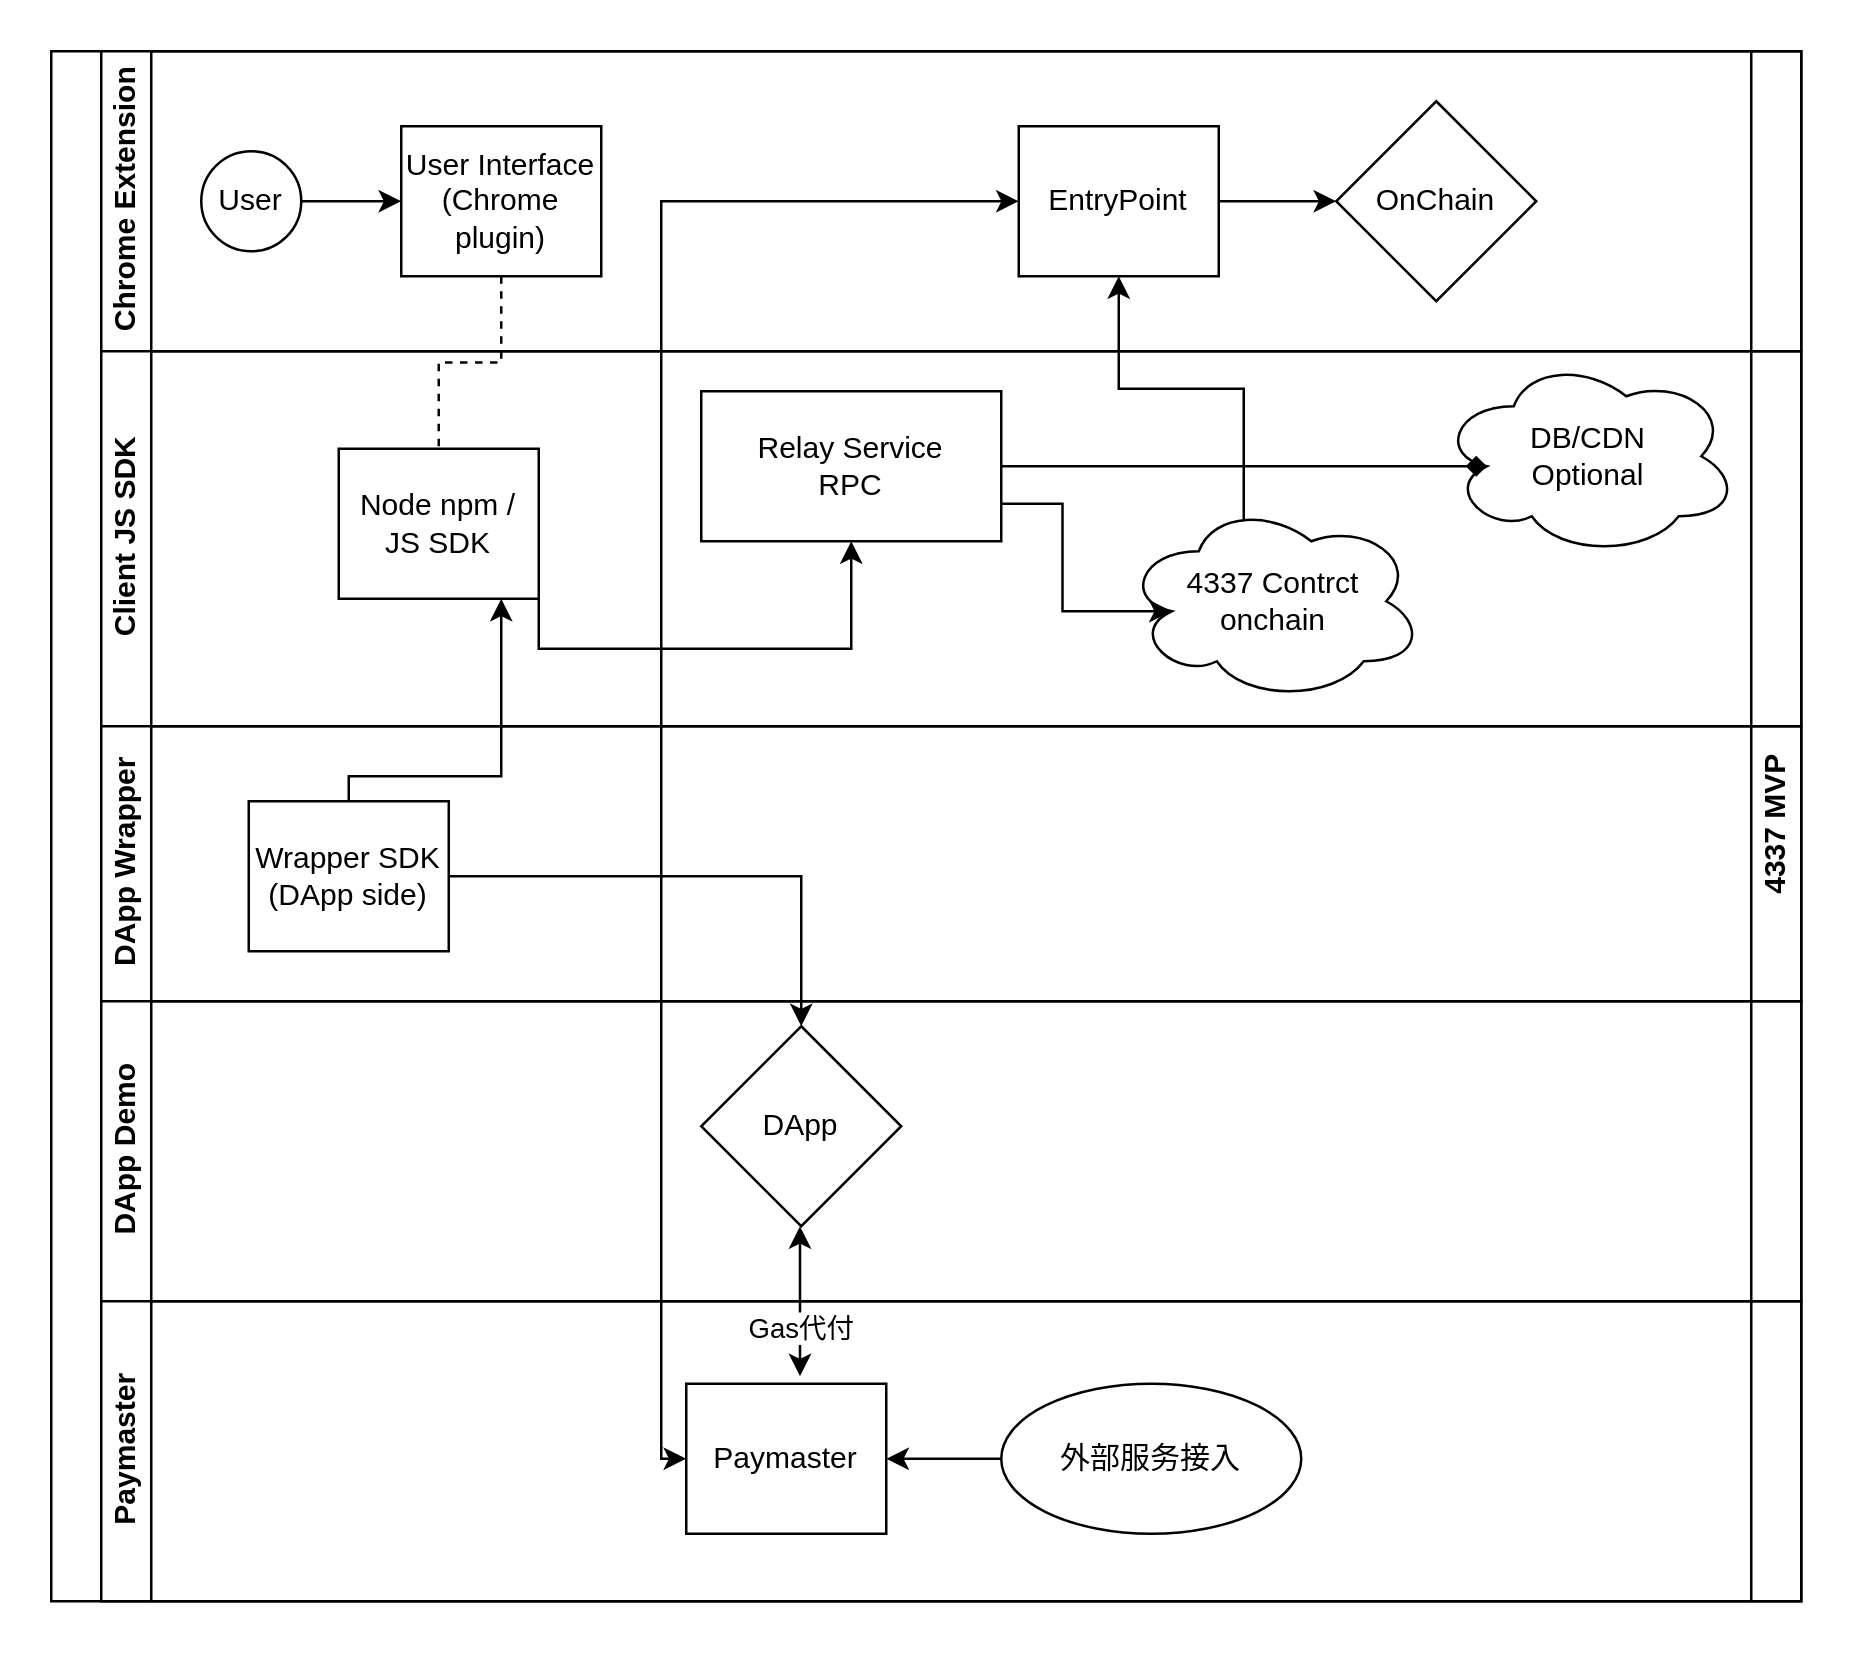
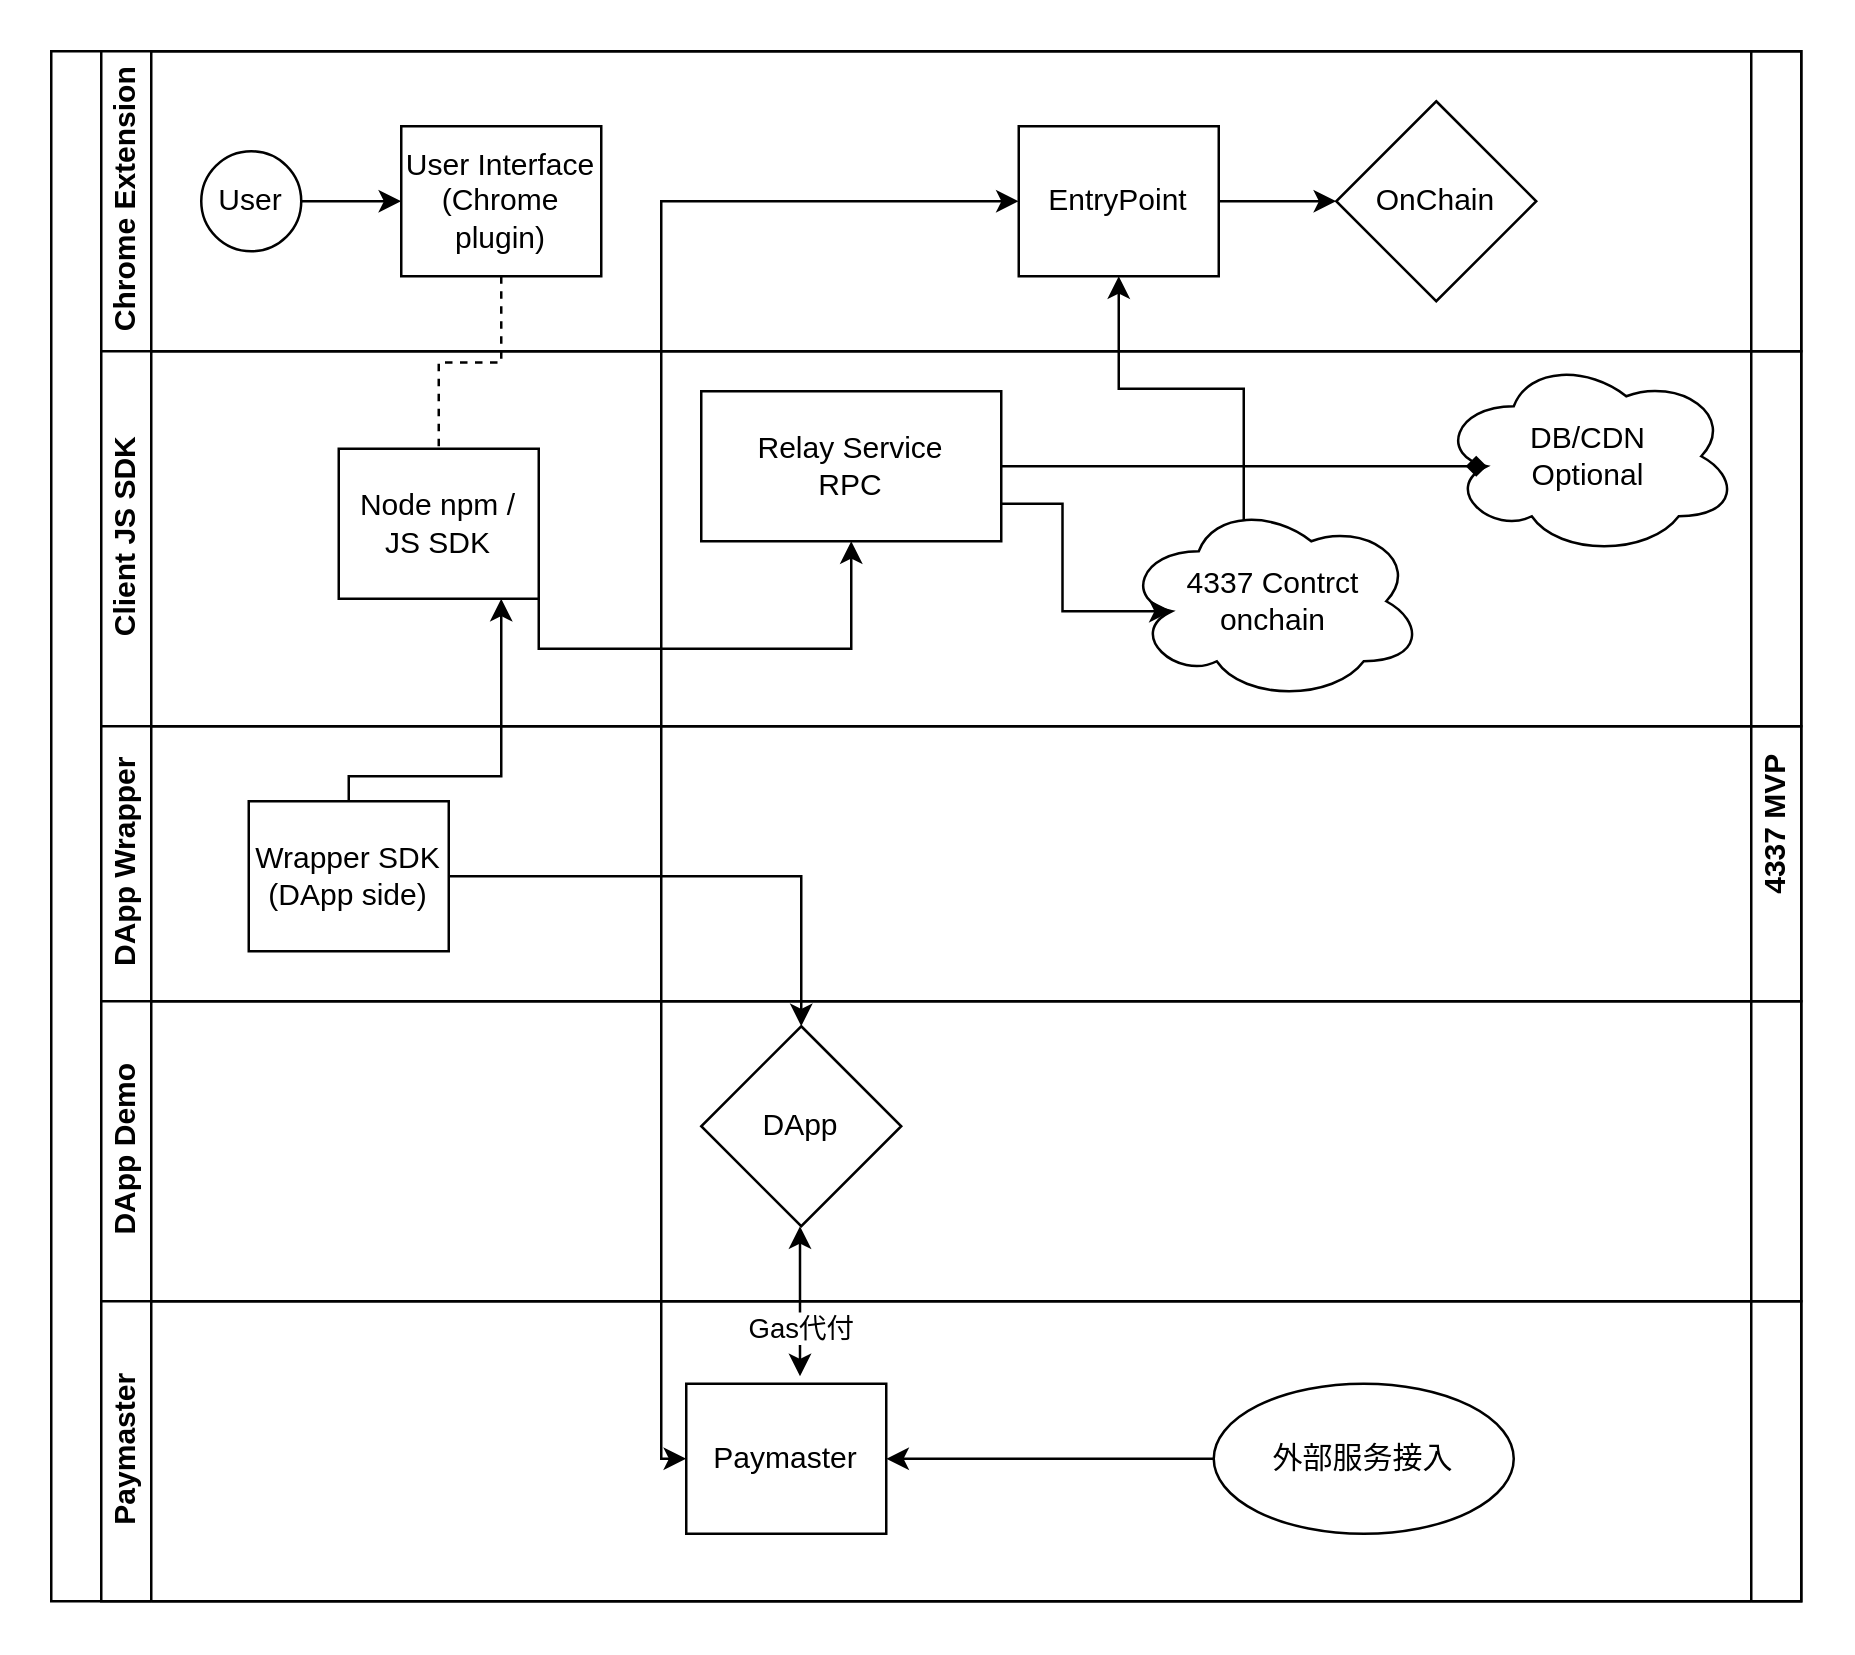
node "外部服务接入": moved (1151, 1459) -> (1364, 1459)
